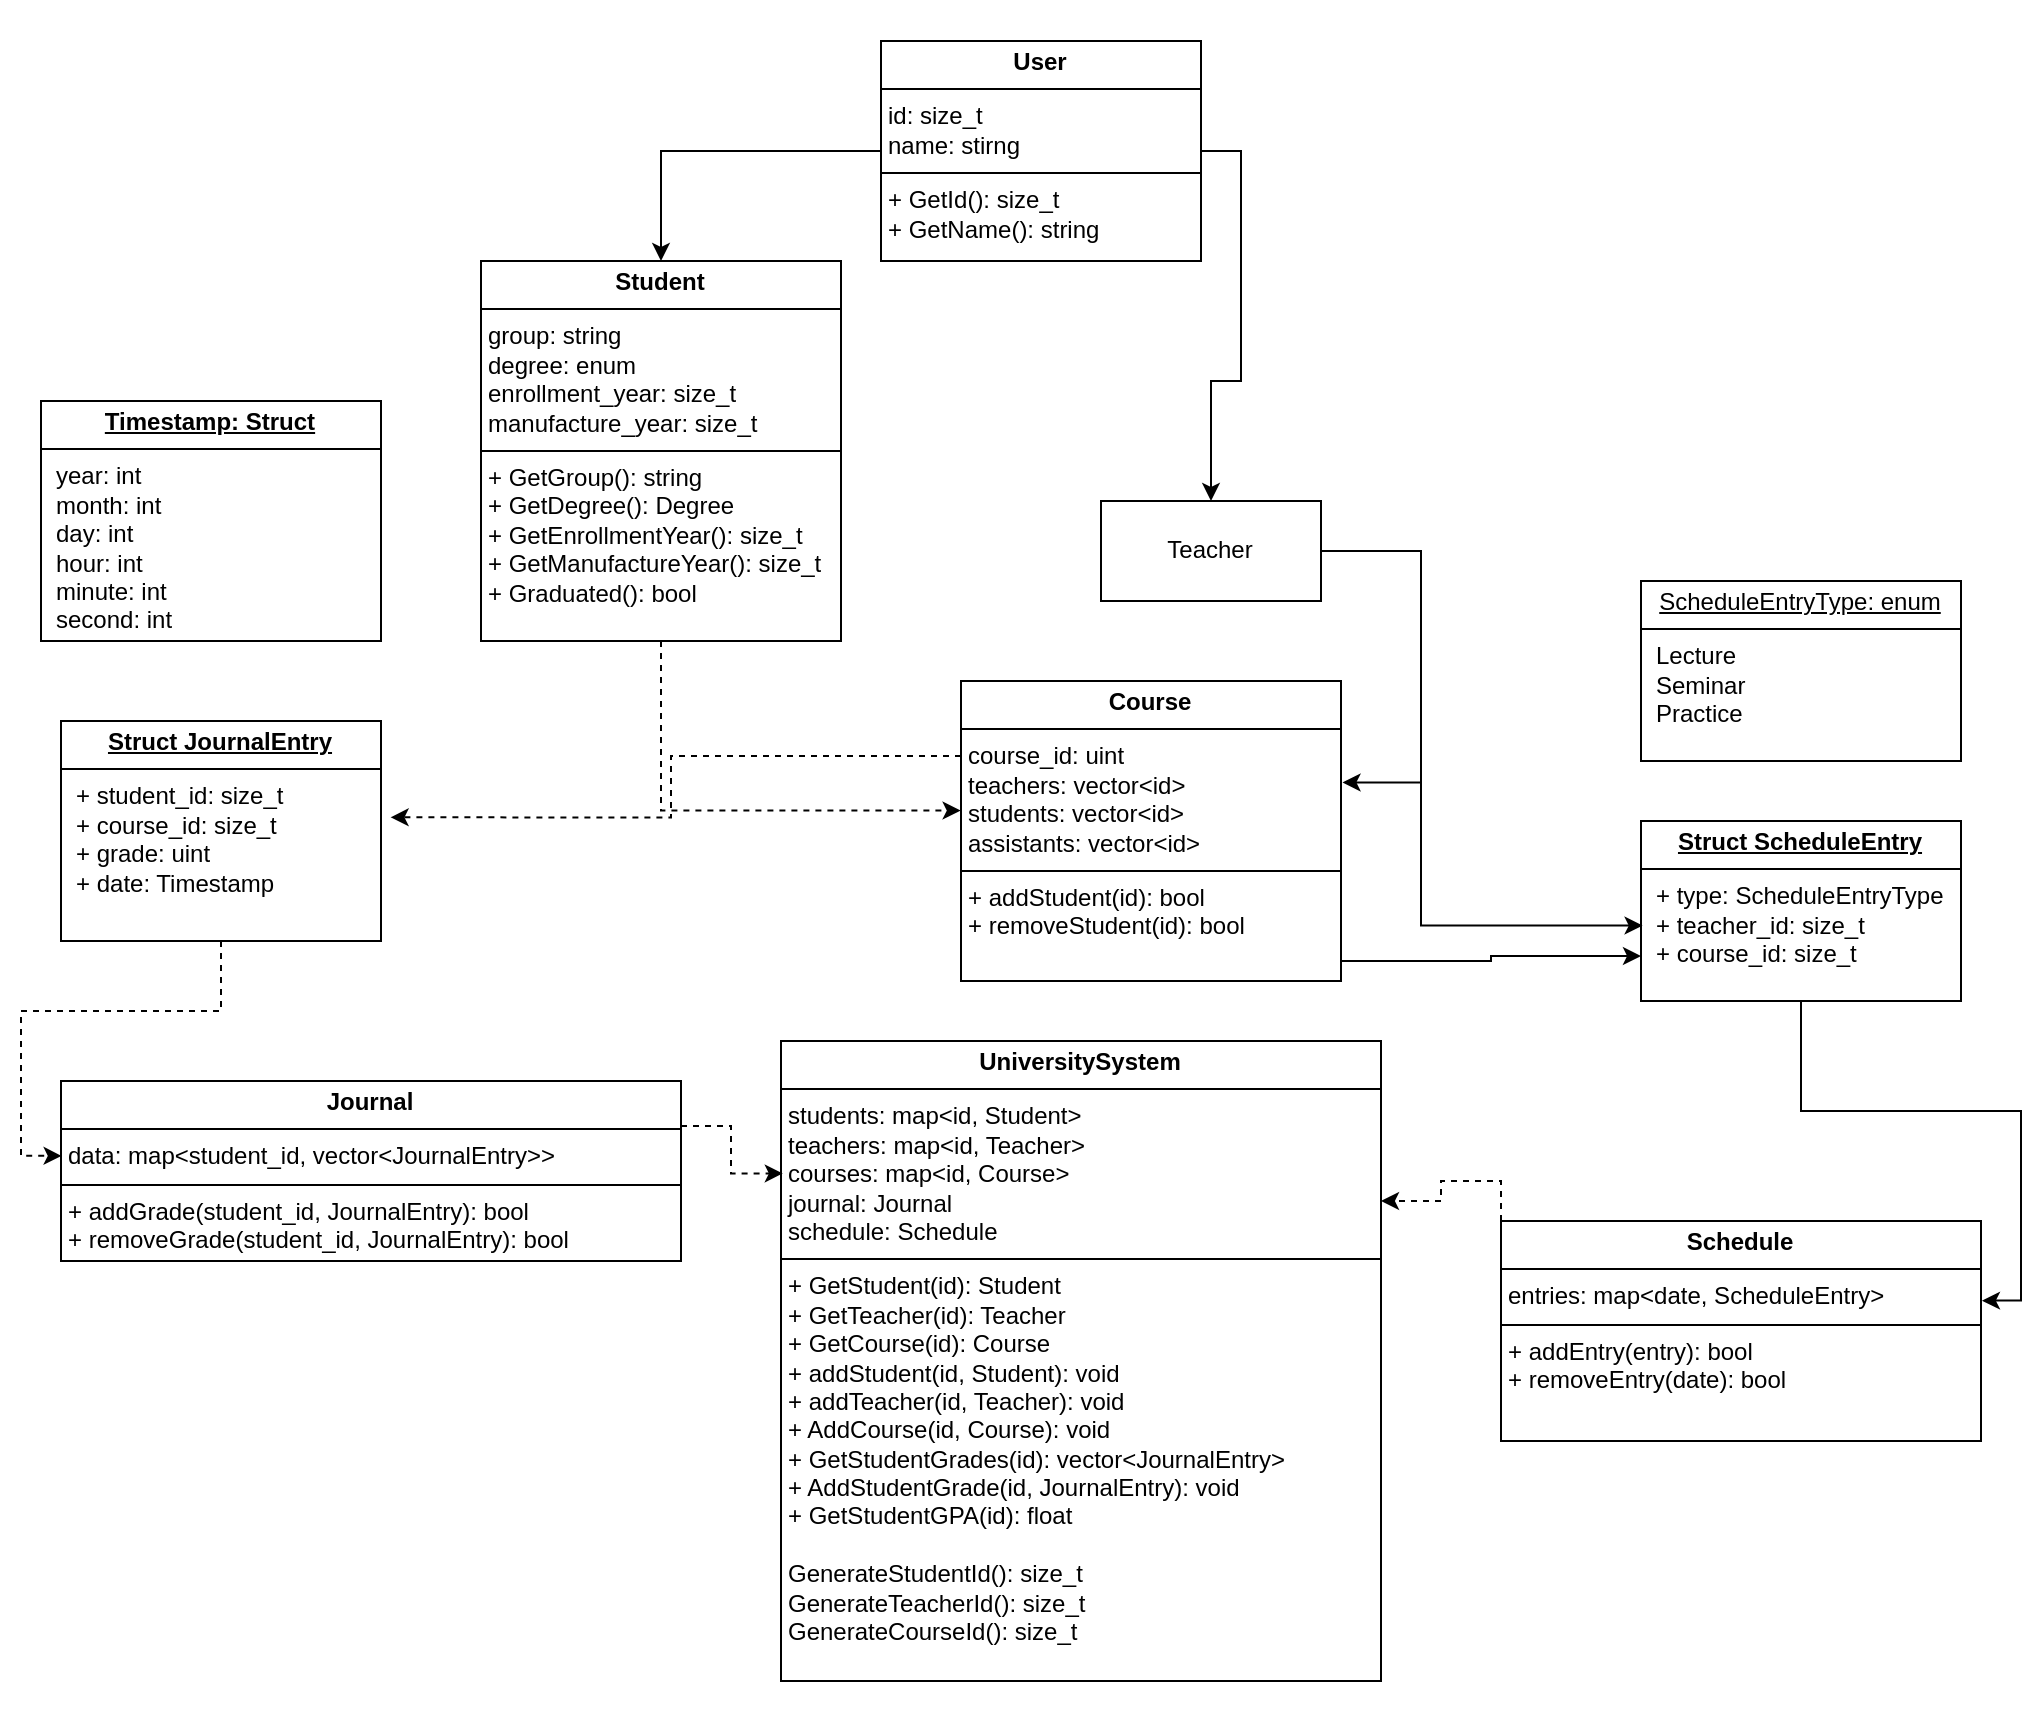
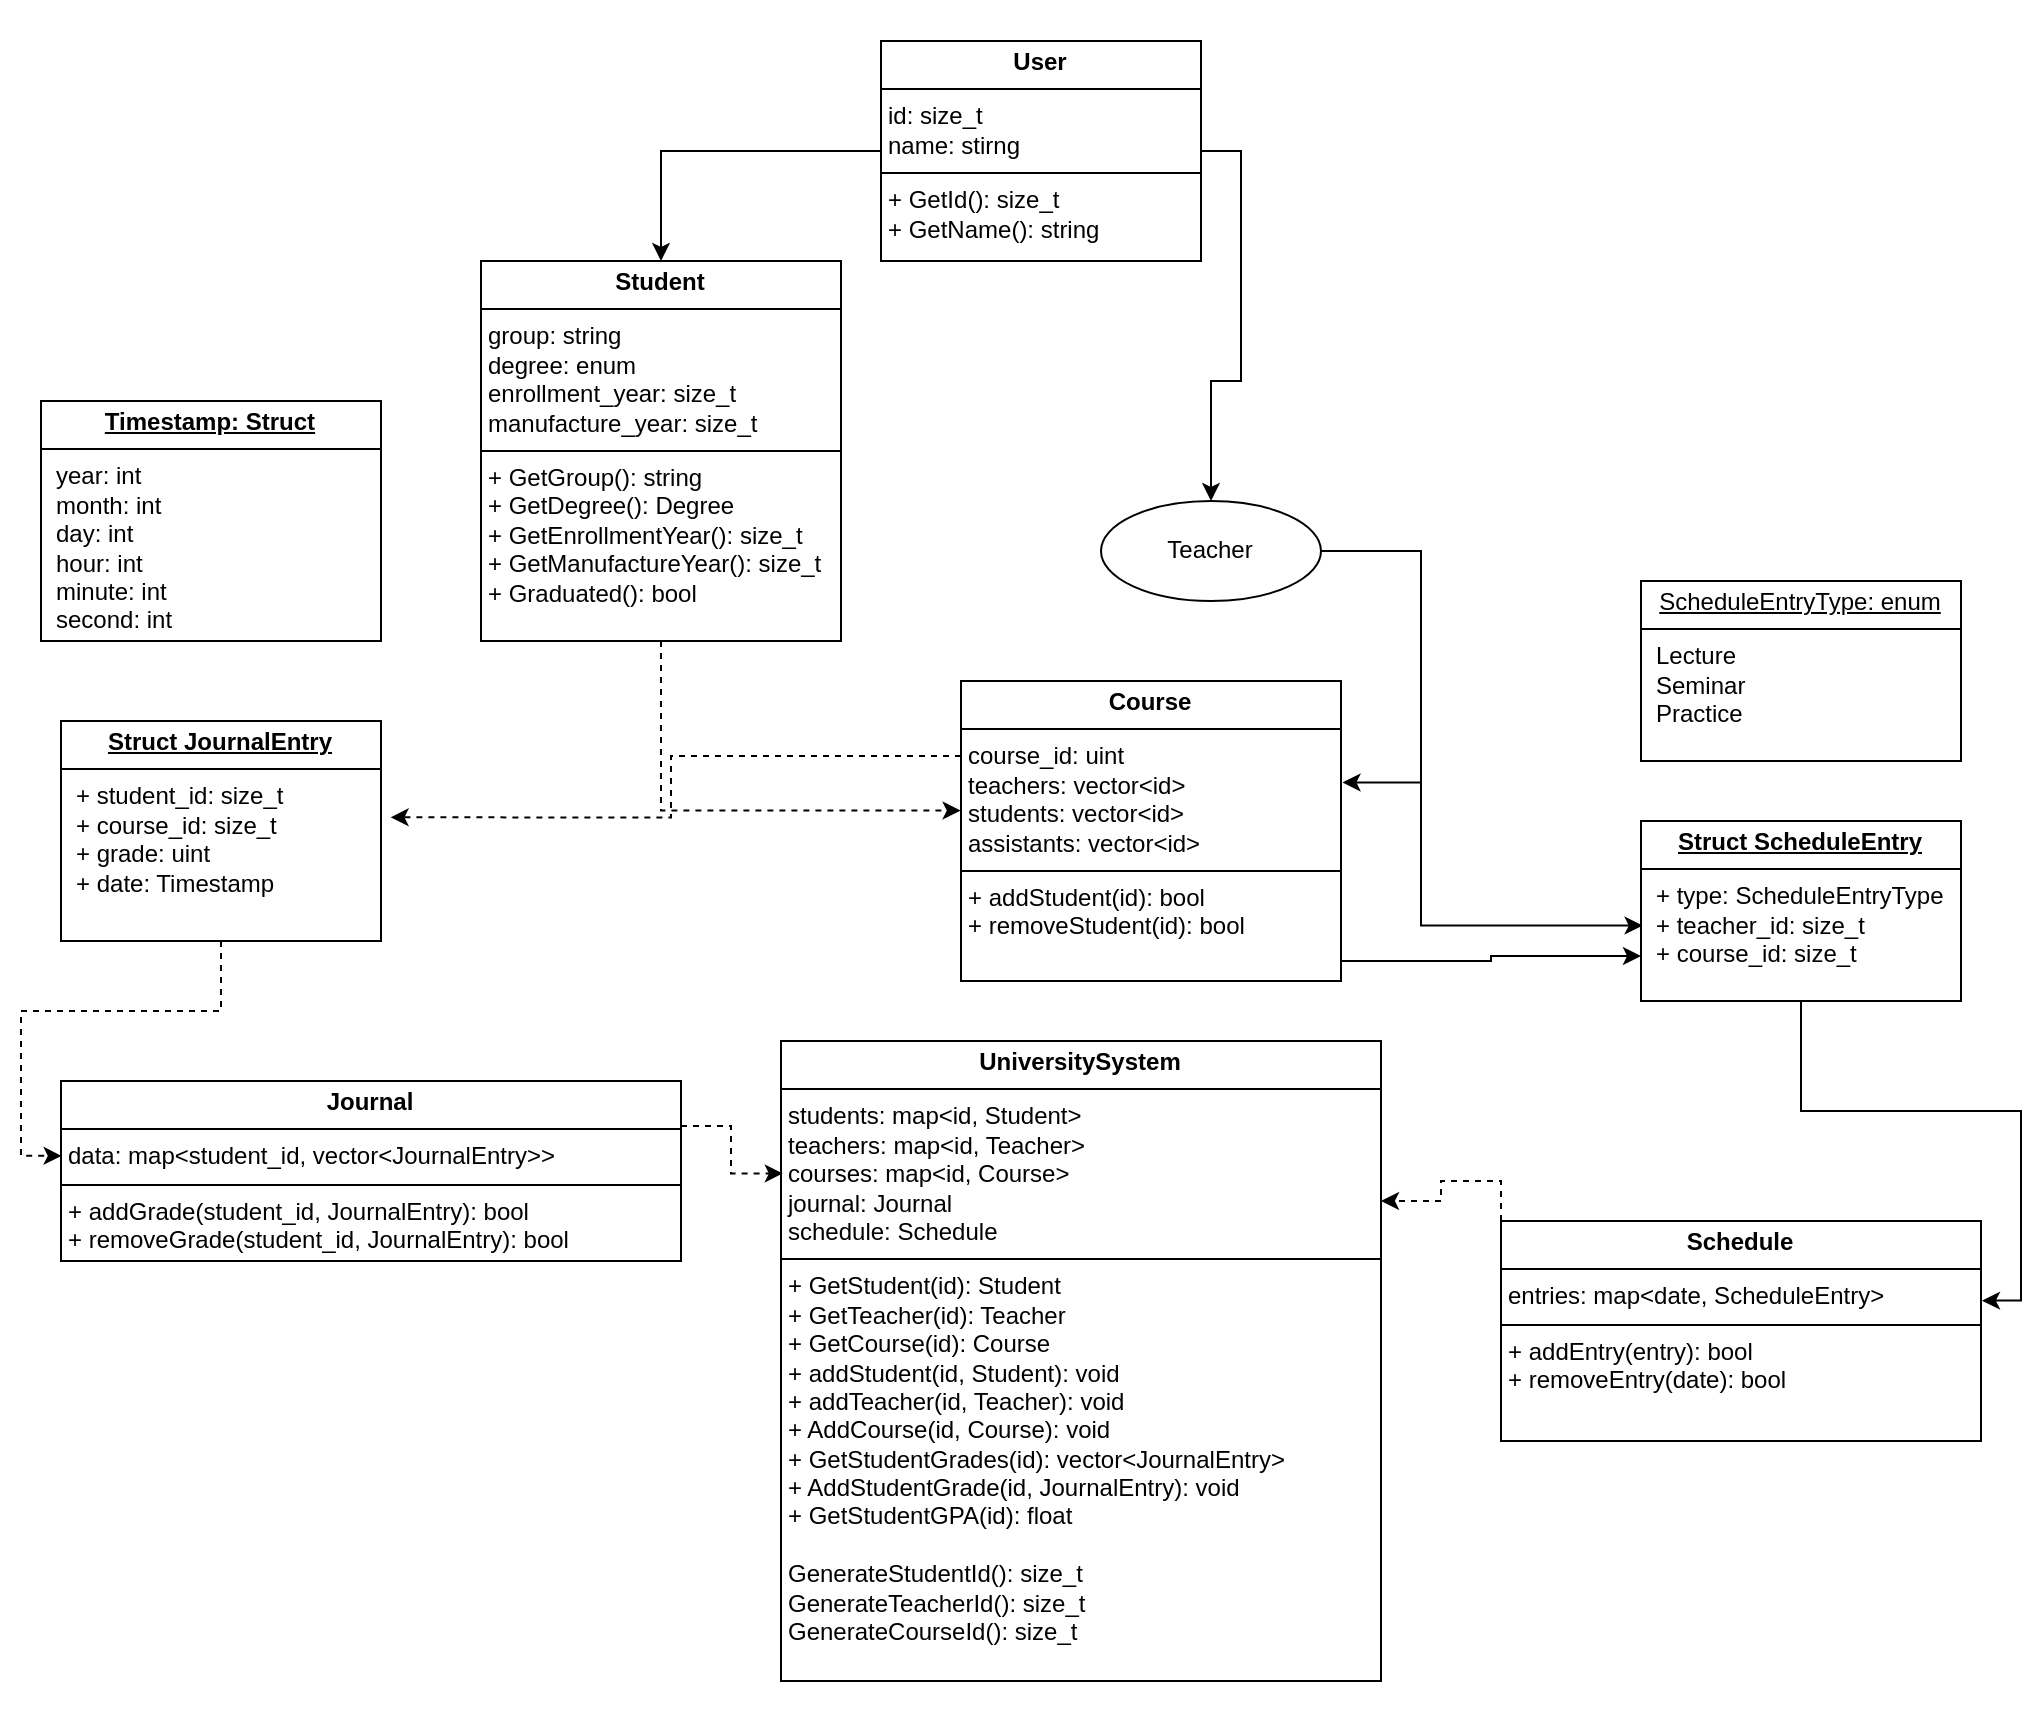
node "Teacher": shape rectangle -> ellipse
